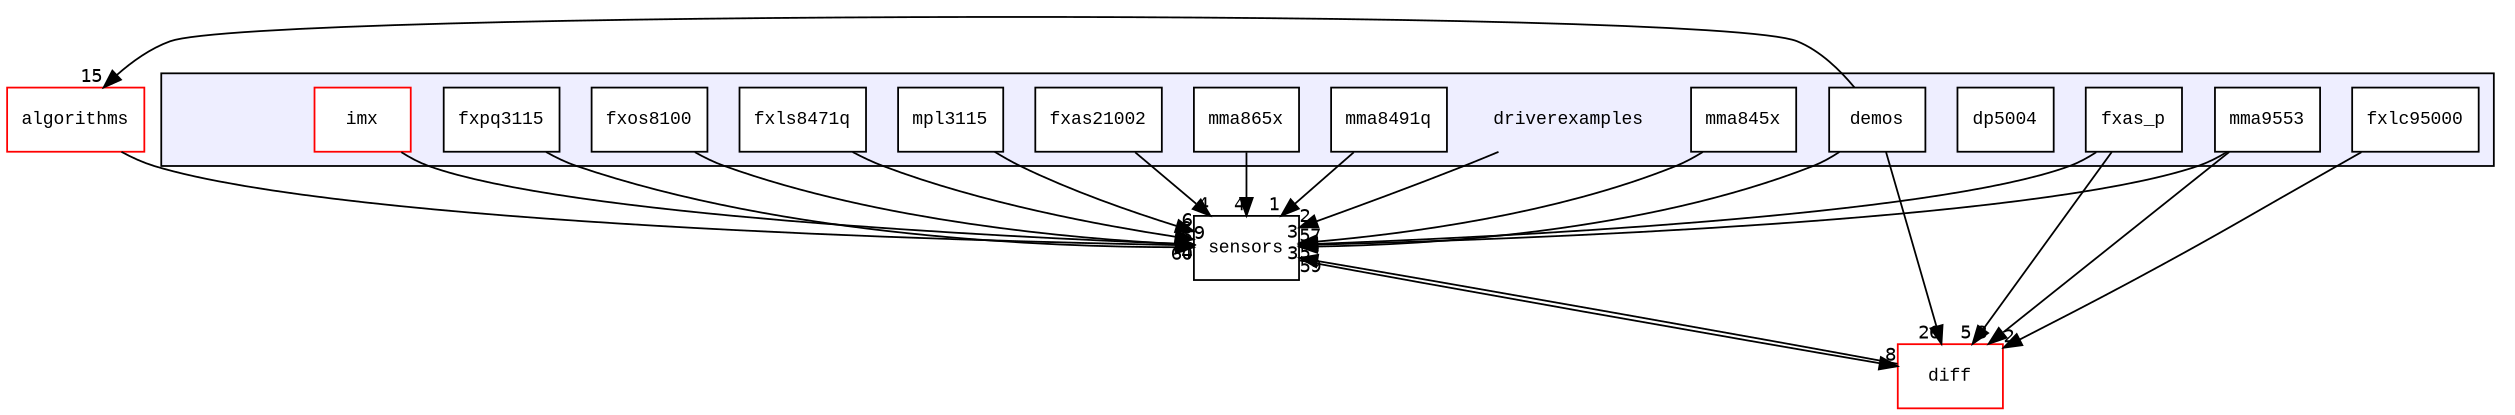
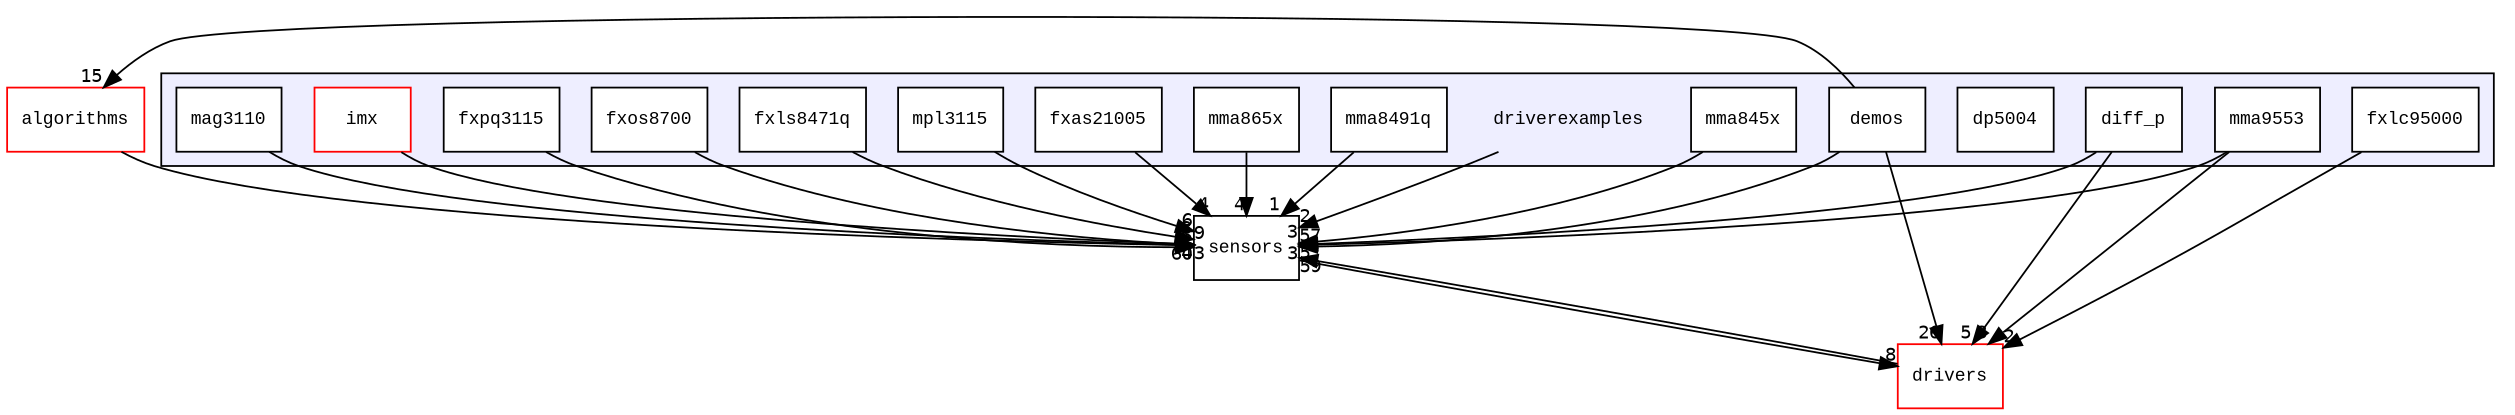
node "mag3110": added
node "fxos8100": label "fxos8100" -> "fxos8700"
node "fxas21002": label "fxas21002" -> "fxas21005"
node "fxas_p": label "fxas_p" -> "diff_p"
node "diff": label "diff" -> "drivers"
